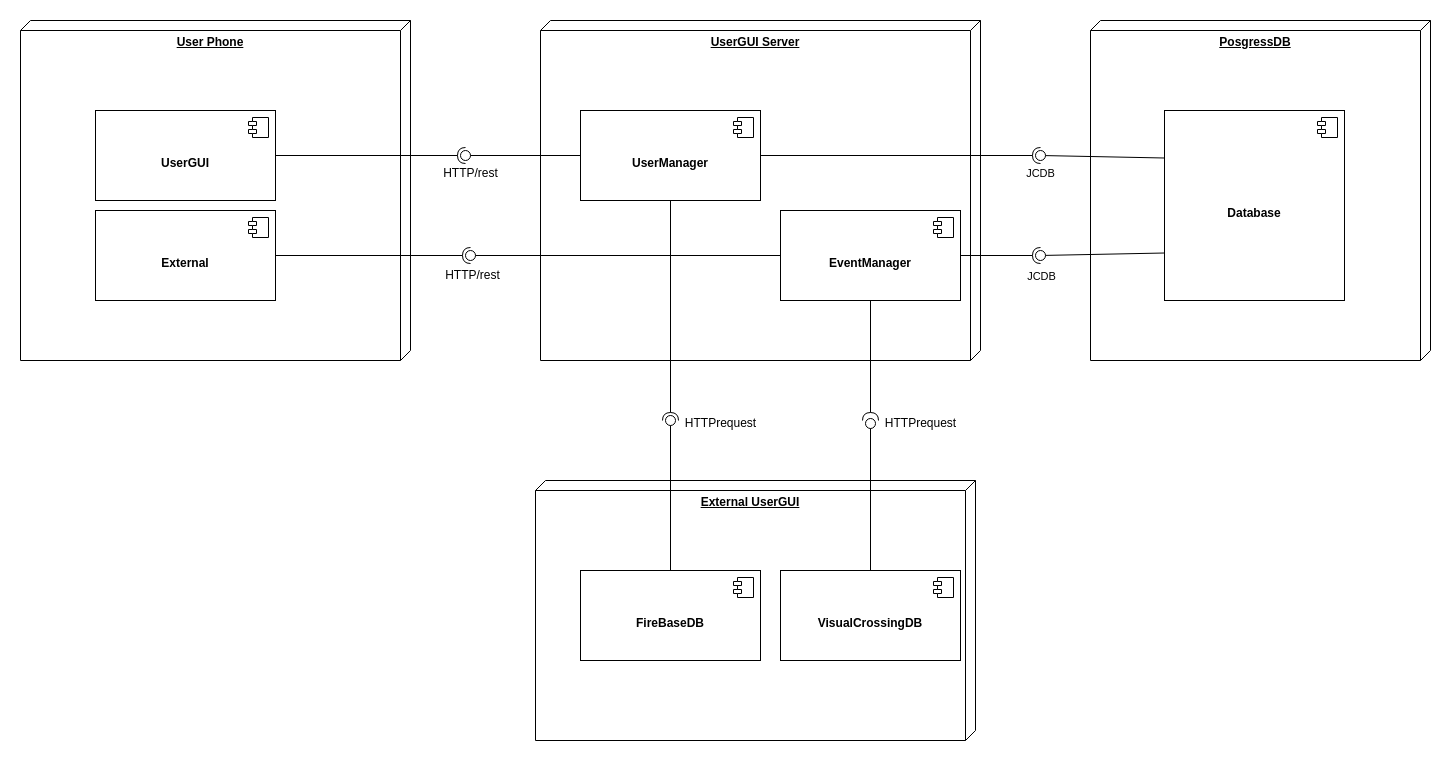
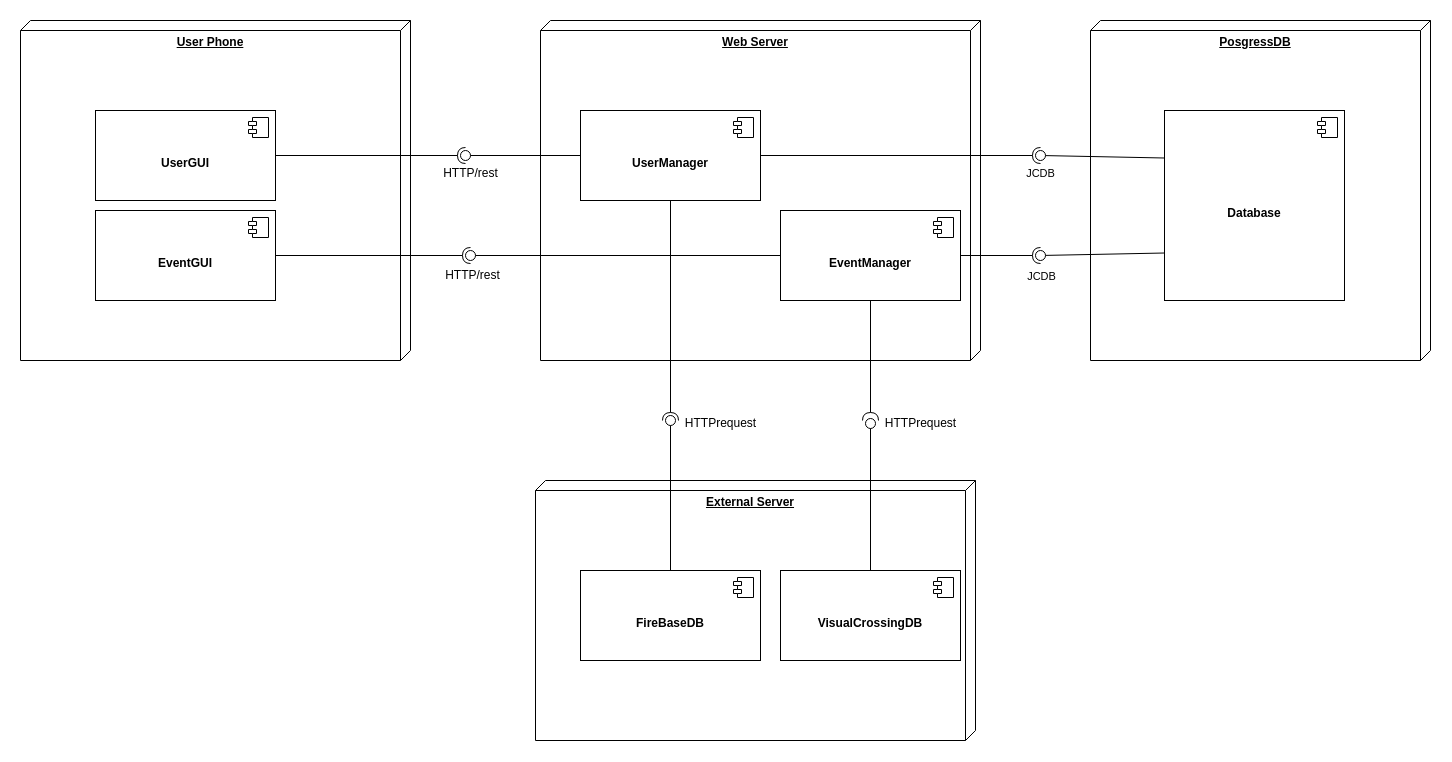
node "UserGUI Server": label "UserGUI Server" -> "Web Server"
node "External": label "External" -> "EventGUI"
node "External UserGUI": label "External UserGUI" -> "External Server"
